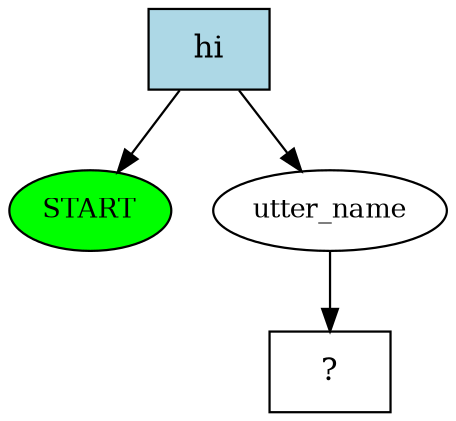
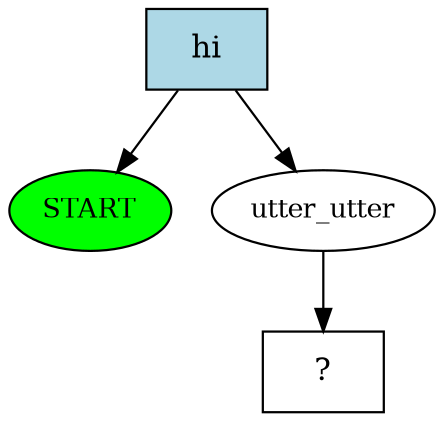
node "utter_name": label "utter_name" -> "utter_utter"
